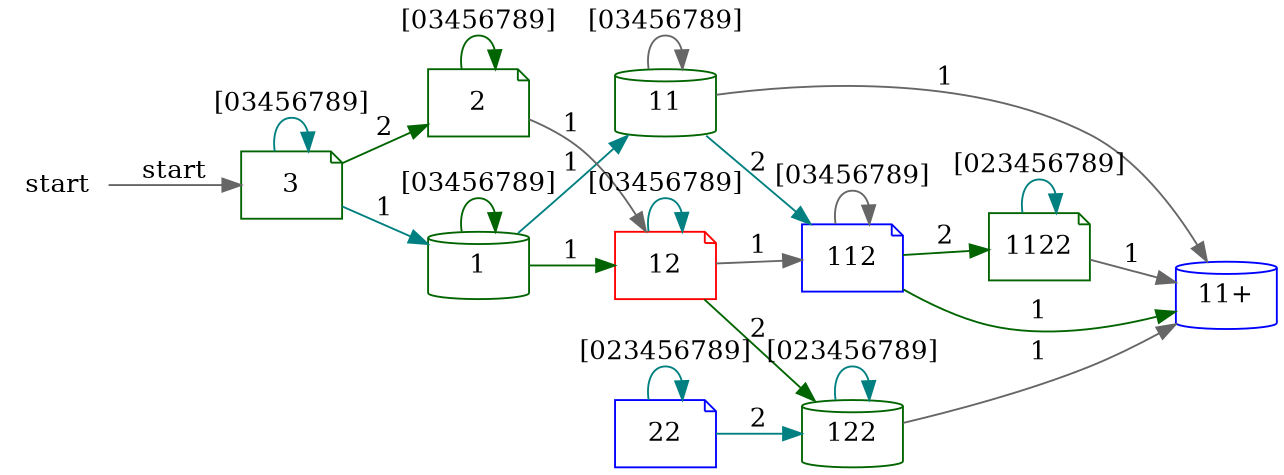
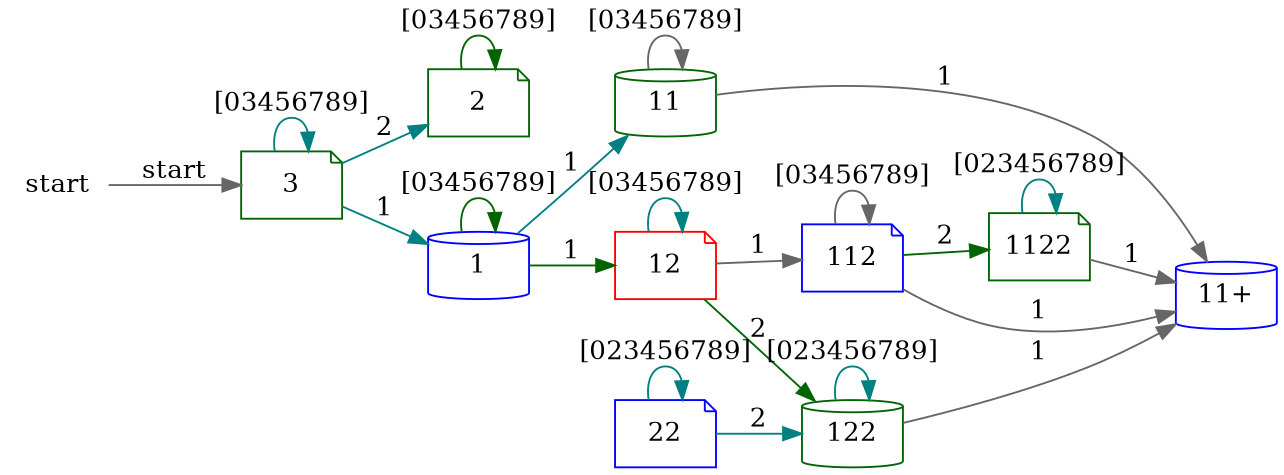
edge "3" -> "2": color darkgreen -> teal
edge "2" -> "12": removed, label "1"
edge "11" -> "112": removed, label "2"
node "1": color darkgreen -> blue
edge "112" -> "11+": color darkgreen -> gray40
